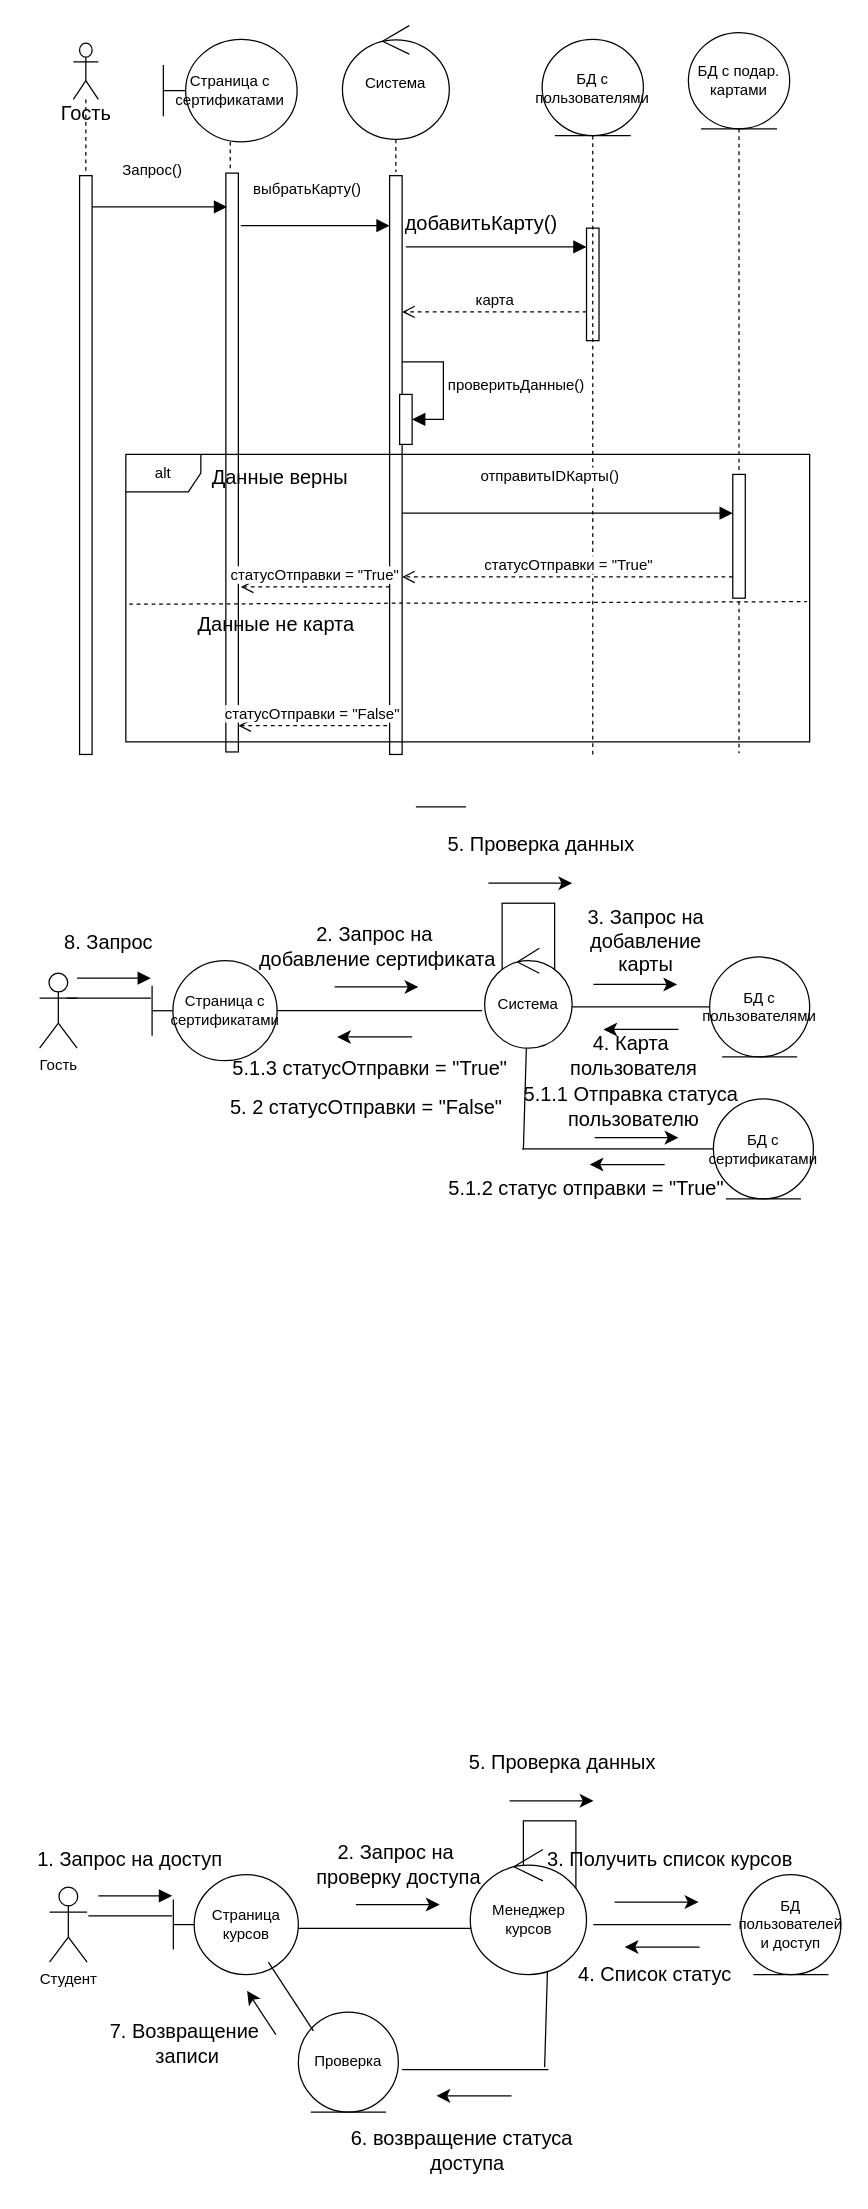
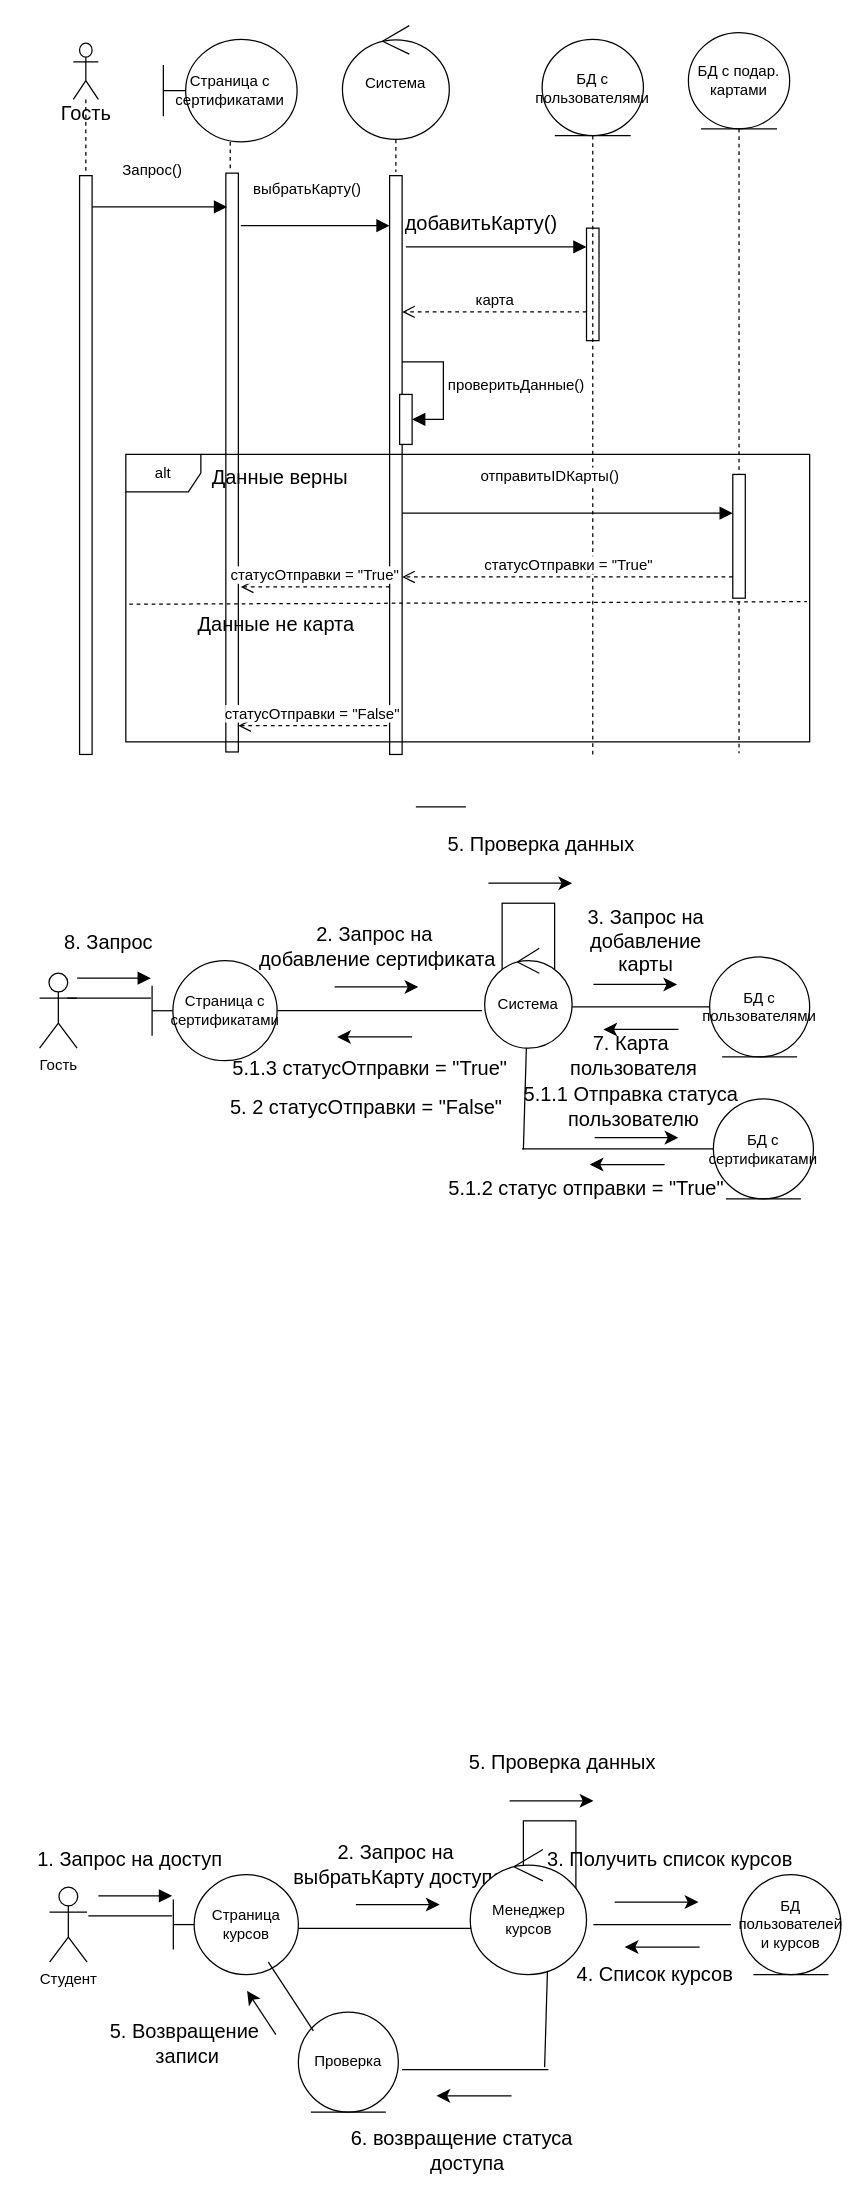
node "4. Карта пользователя": label "4. Карта пользователя" -> "7. Карта пользователя"
node "2. Запрос на проверку доступа": label "2. Запрос на проверку доступа" -> "2. Запрос на выбратьКарту доступа"
node "БД пользователей и доступ": label "БД пользователей и доступ" -> "БД пользователей и курсов"
node "4. Список статус": label "4. Список статус" -> "4. Список курсов"
node "7. Возвращение записи": label "7. Возвращение записи" -> "5. Возвращение записи"
